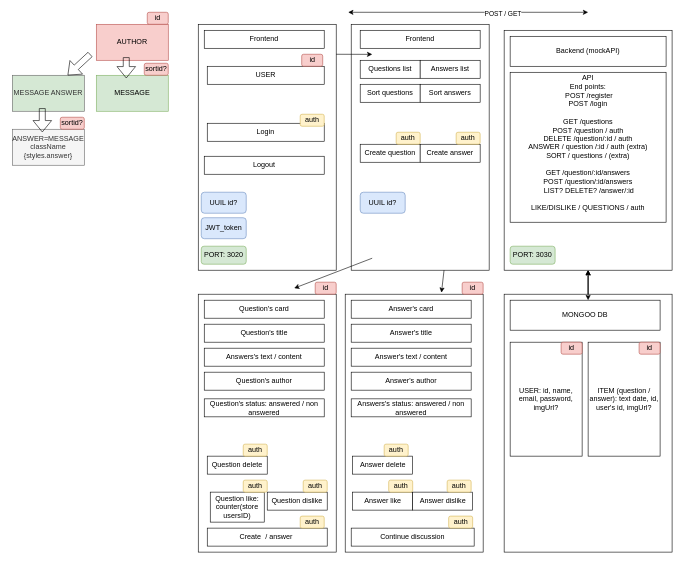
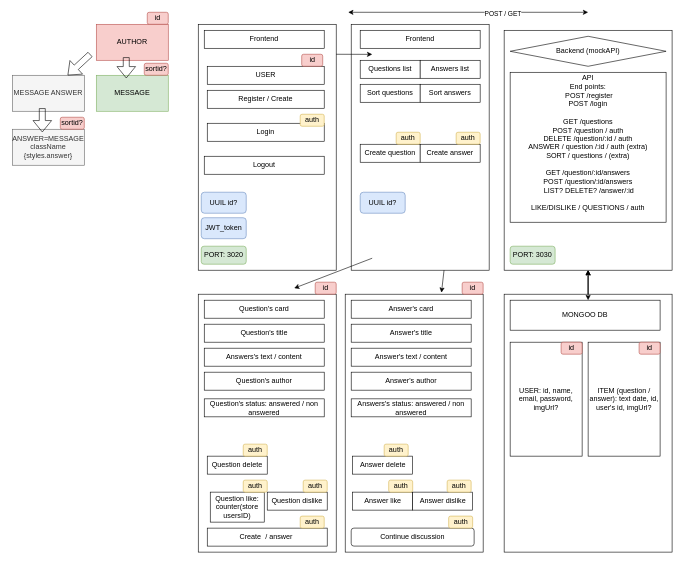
node "Backend (mockAPI)": shape rectangle -> diamond
node "MESSAGE ANSWER": fillcolor #d5e8d4 -> #f5f5f5
node "Register / Create": added
node "Continue discussion": shape rectangle -> rounded rectangle
